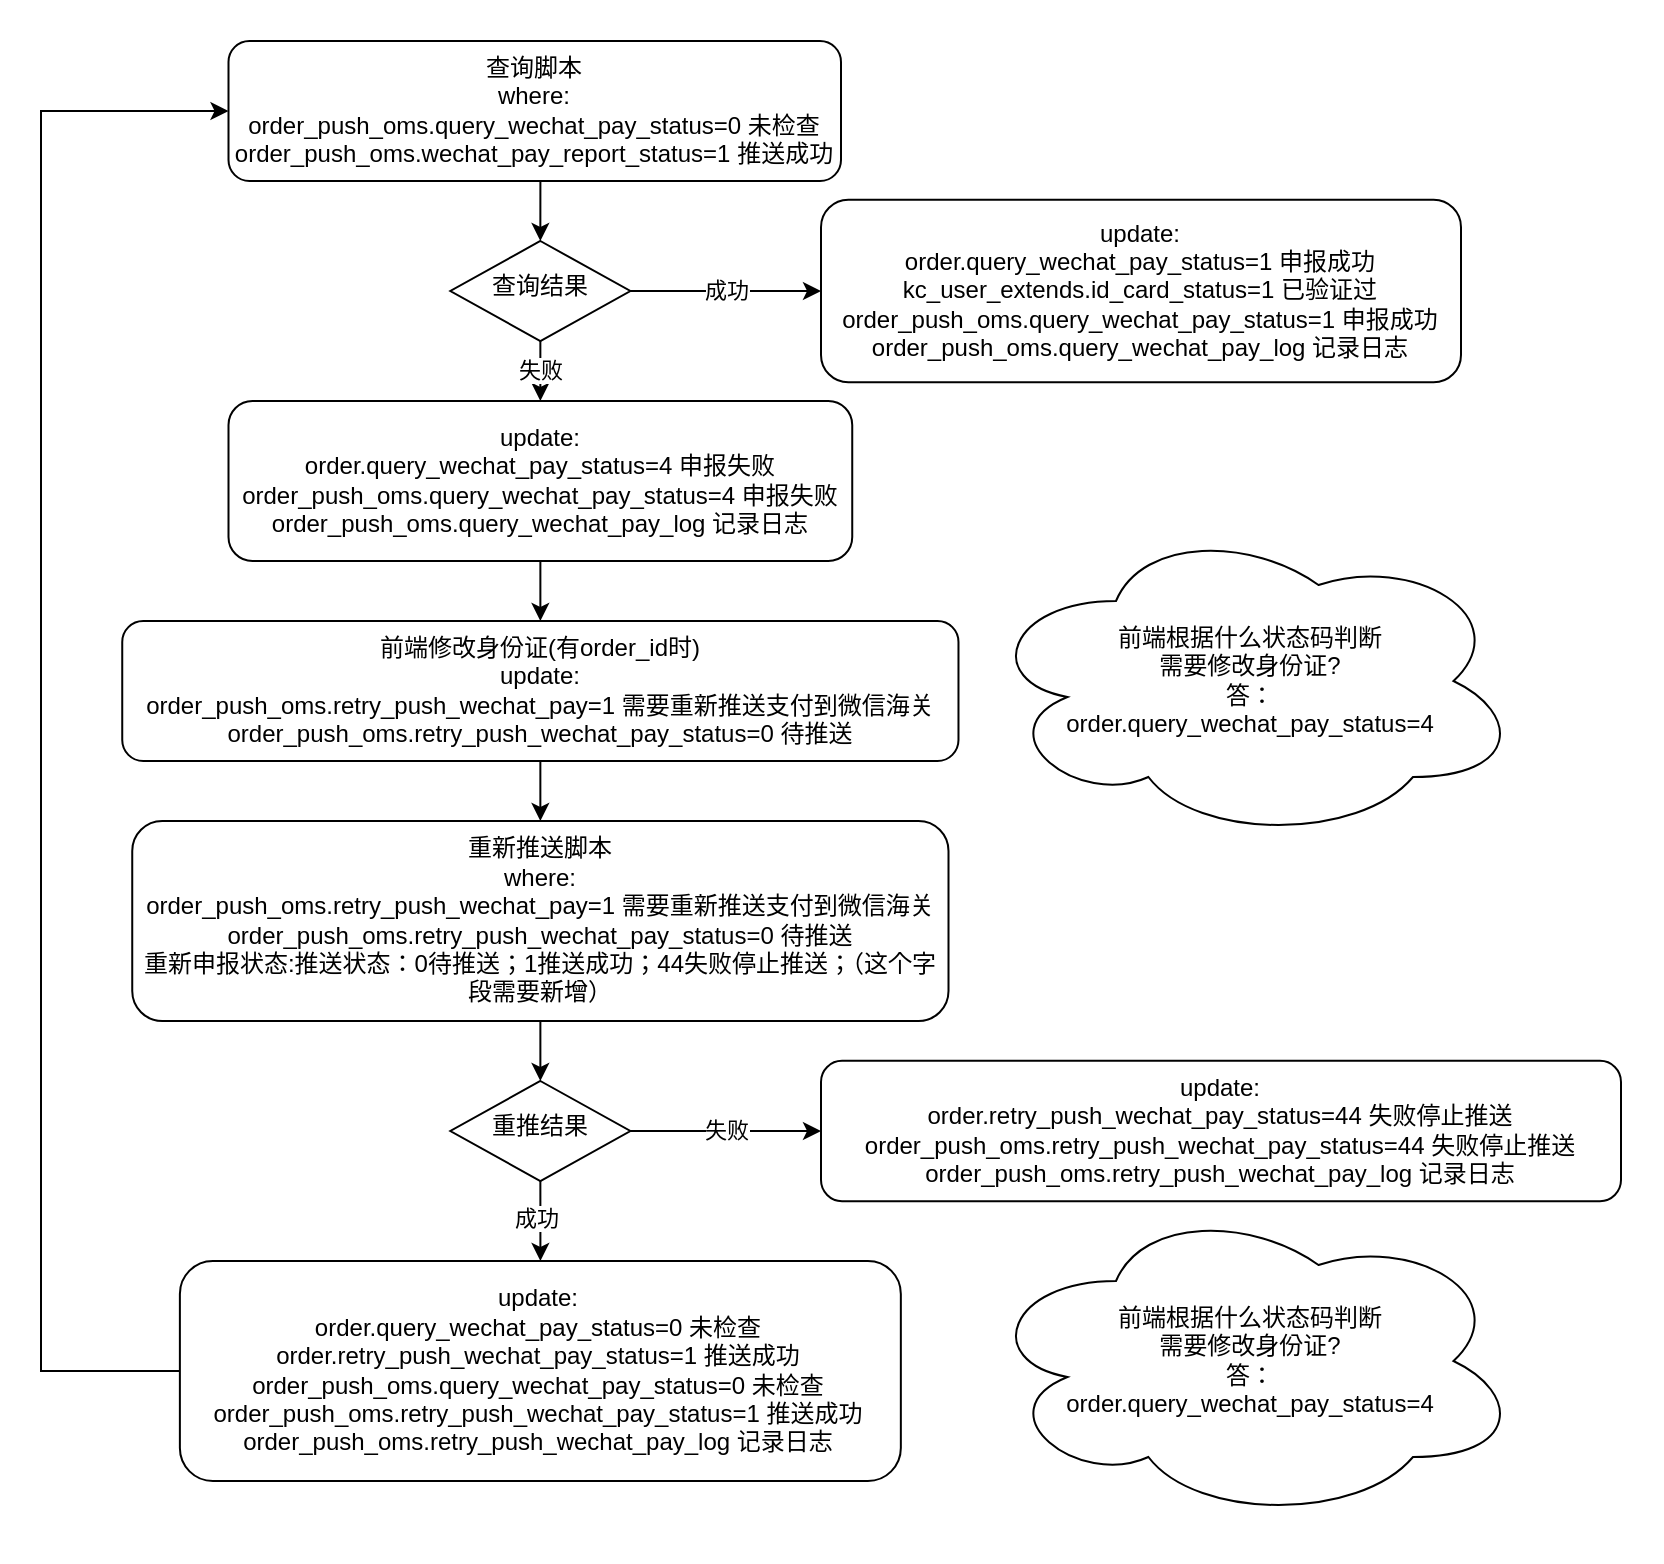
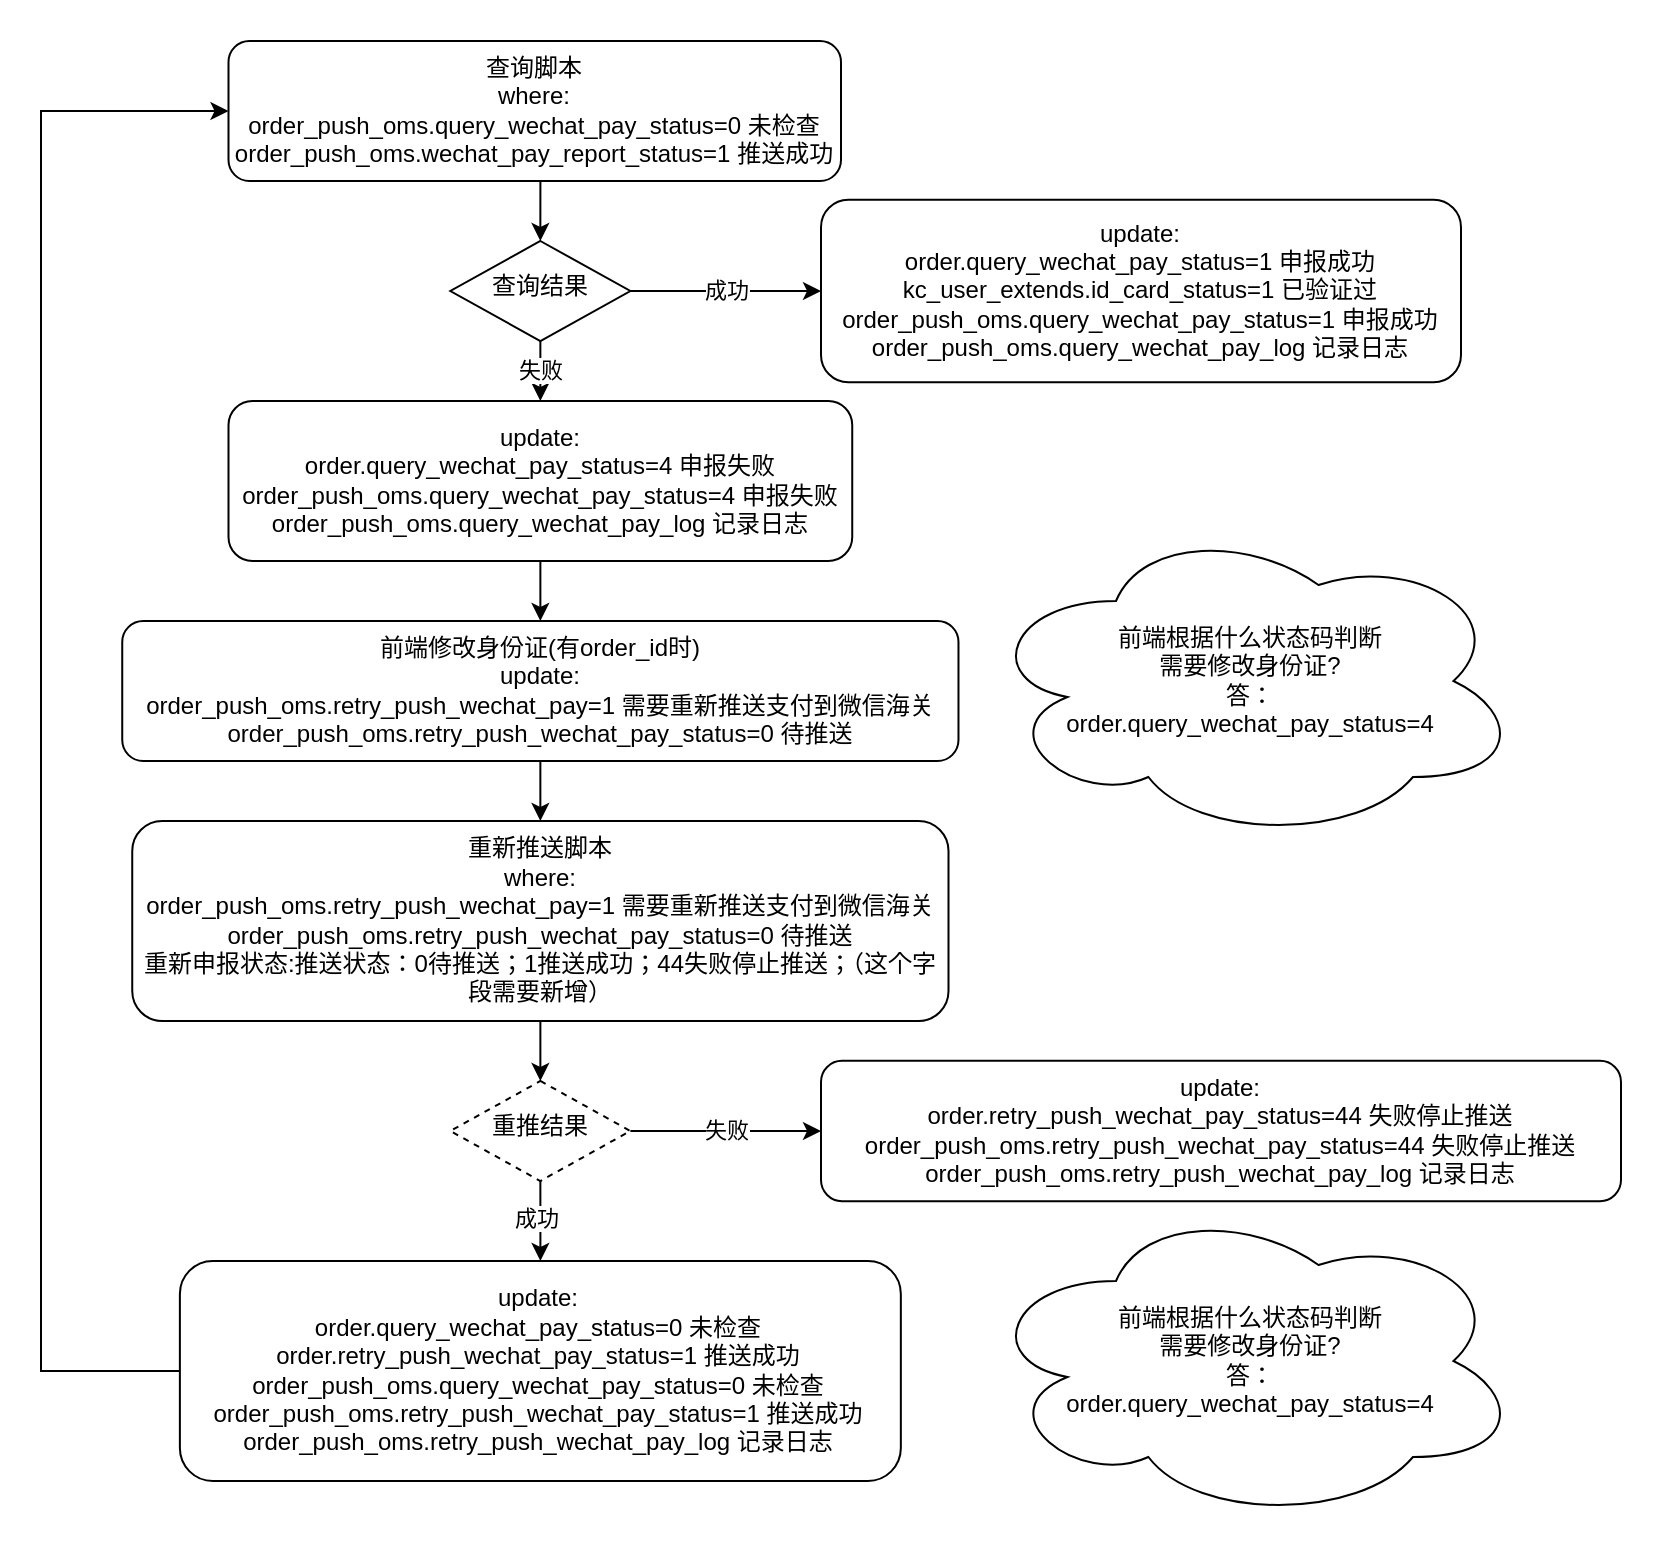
node "重推结果": style solid -> dashed
